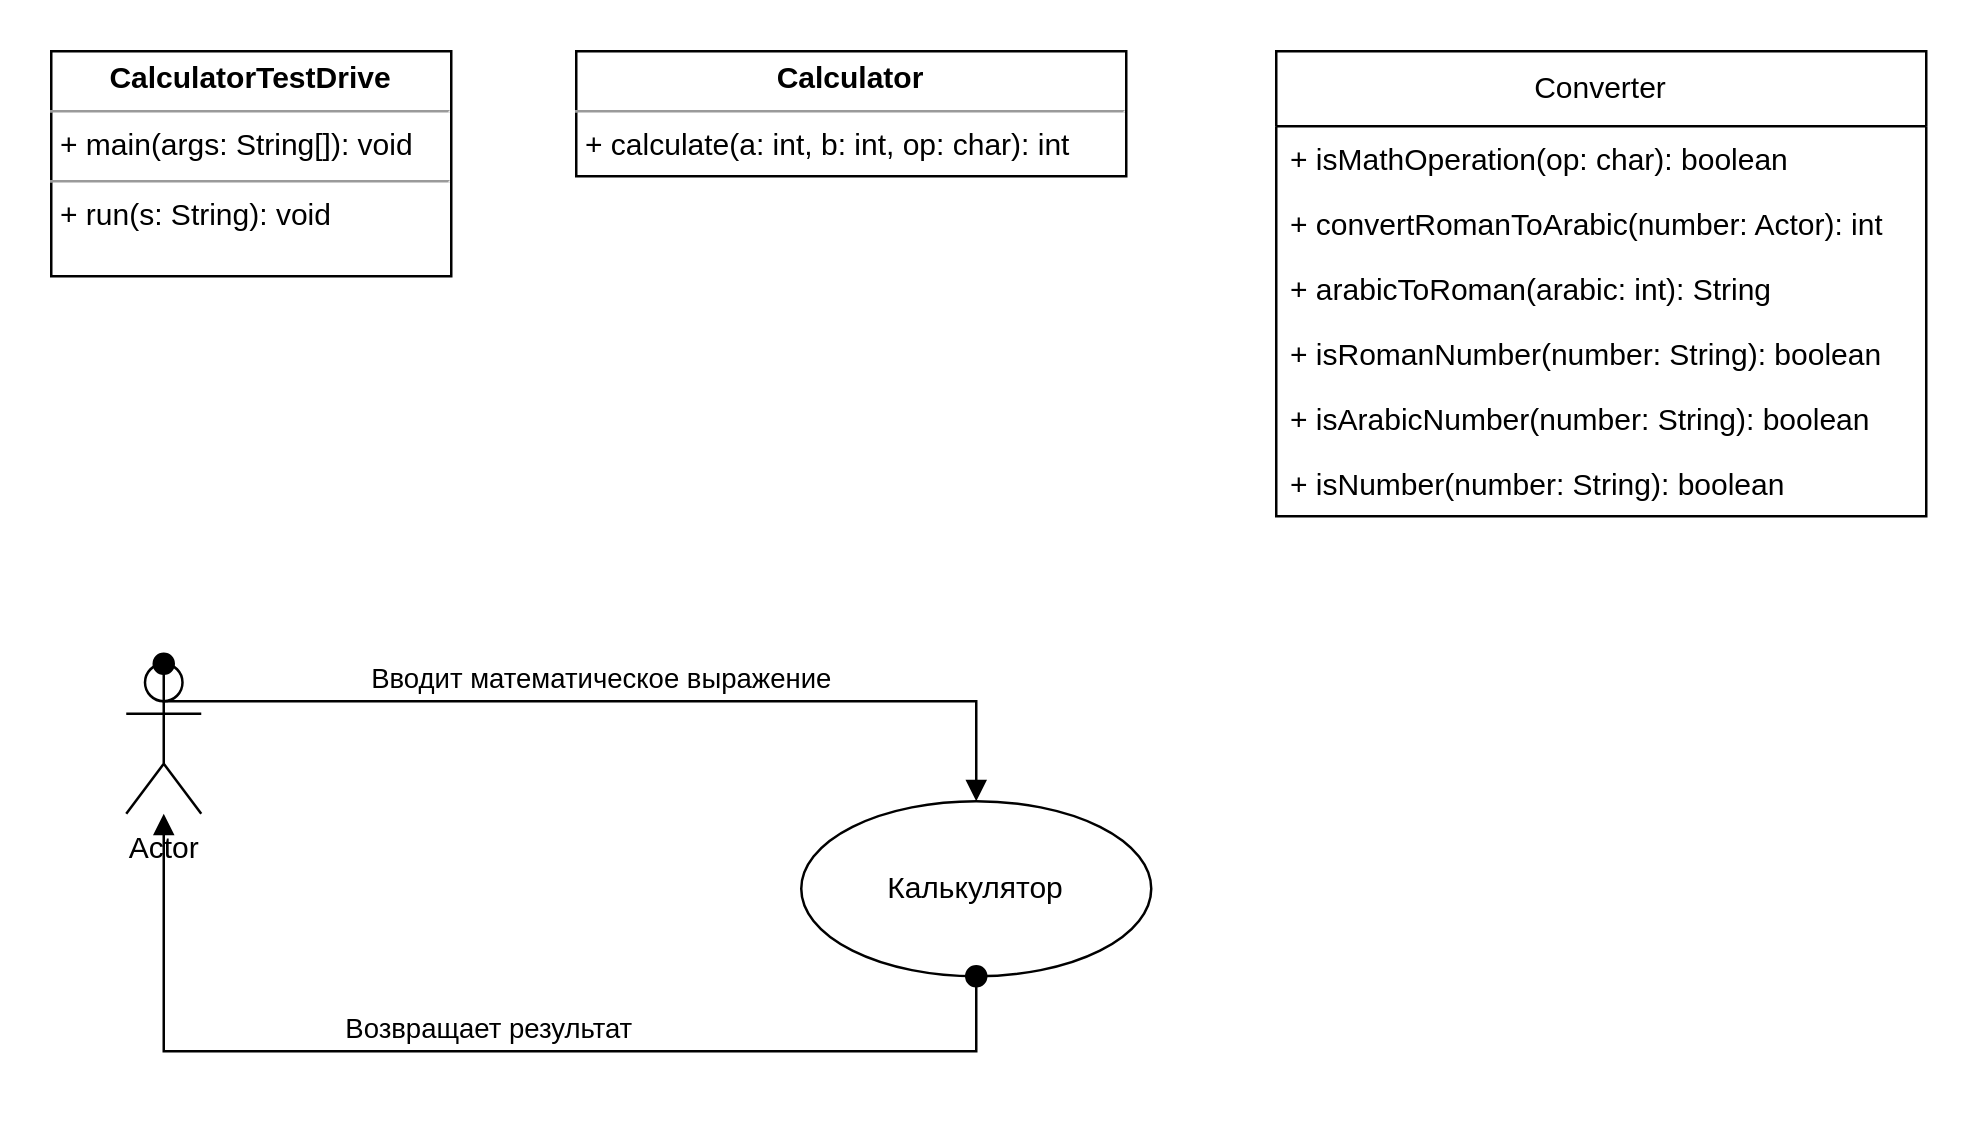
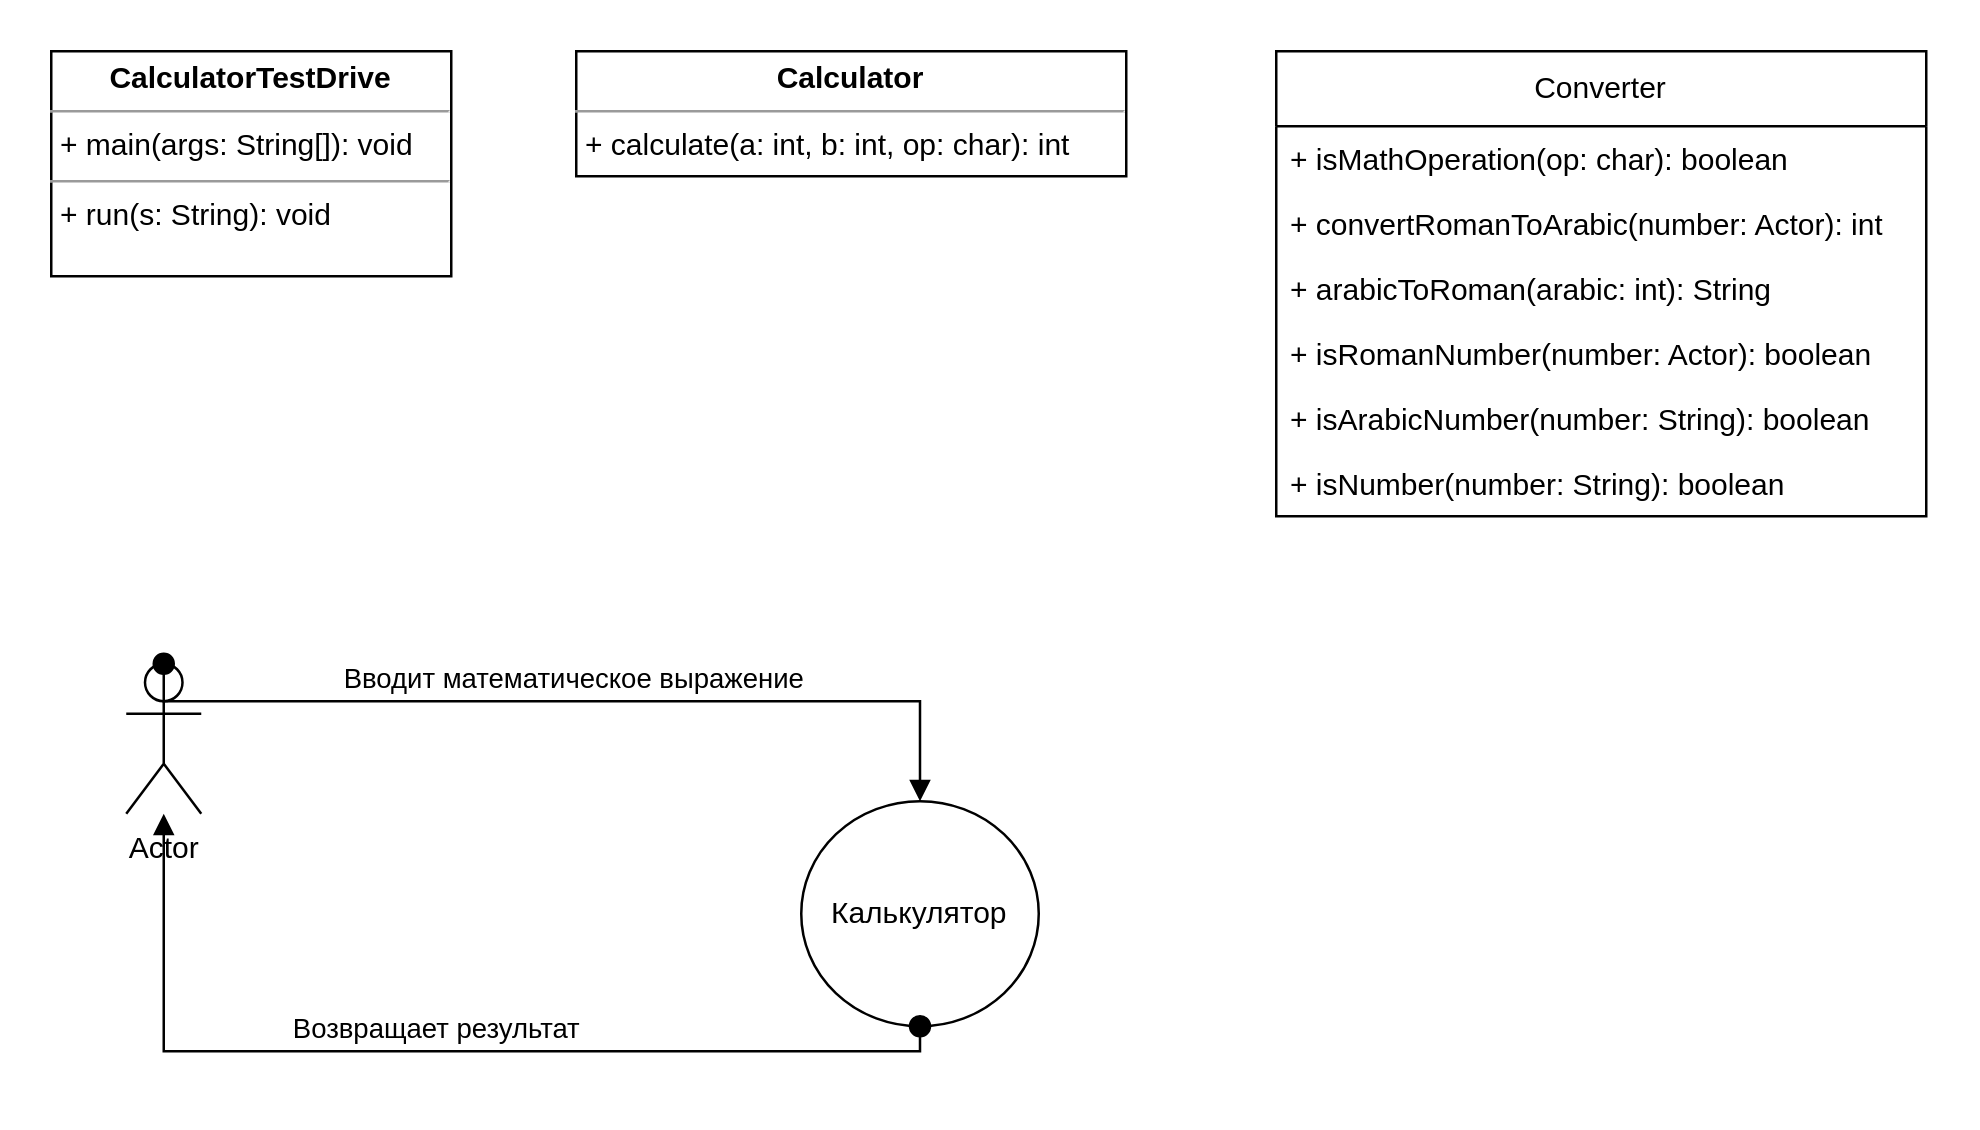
node "+ isRomanNumber(number: String): boolean": label "+ isRomanNumber(number: String): boolean" -> "+ isRomanNumber(number: Actor): boolean"
node "Калькулятор": size 350x175 -> 238x225
